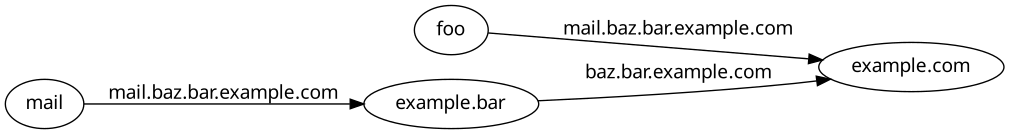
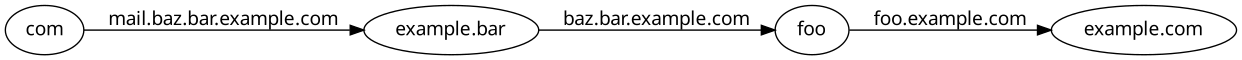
edge "foo" -> "example.com": label "mail.baz.bar.example.com" -> "foo.example.com"
edge "example.bar" -> "example.com": now "example.bar" -> "foo"
node "mail": label "mail" -> "com"
